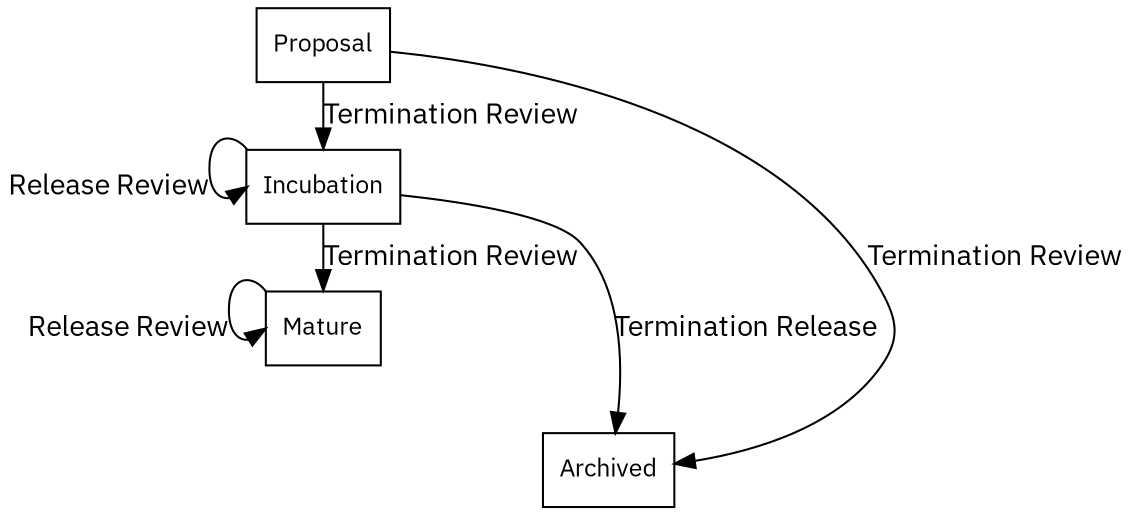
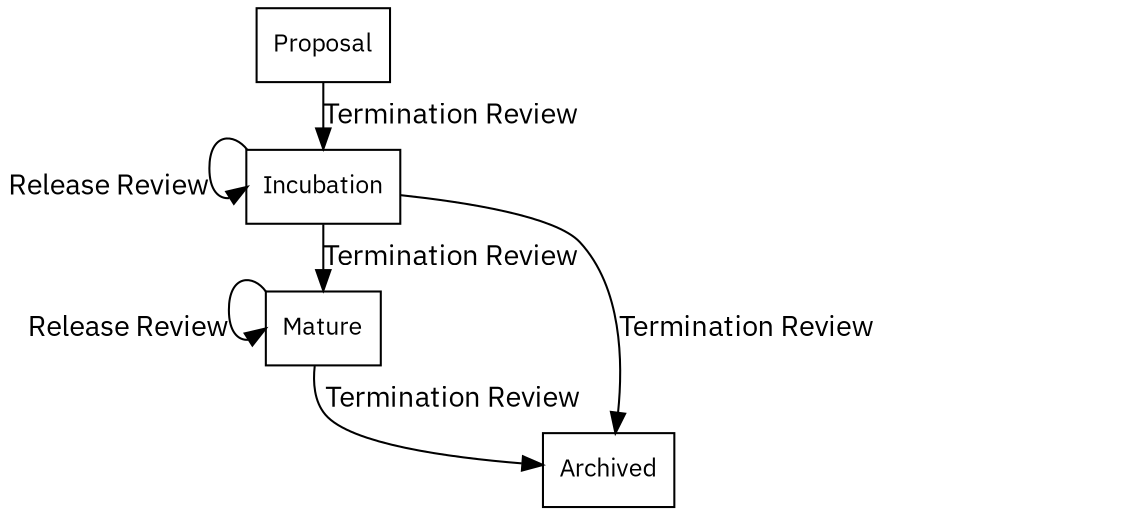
edge "Proposal" -> "Archived": now "Mature" -> "Archived"
edge "Incubation" -> "Archived": label "Termination Release" -> "Termination Review"
